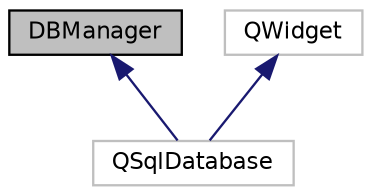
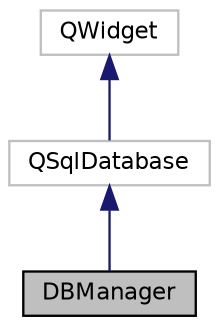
edge "QSqlDatabase" -> "DBManager": reversed
